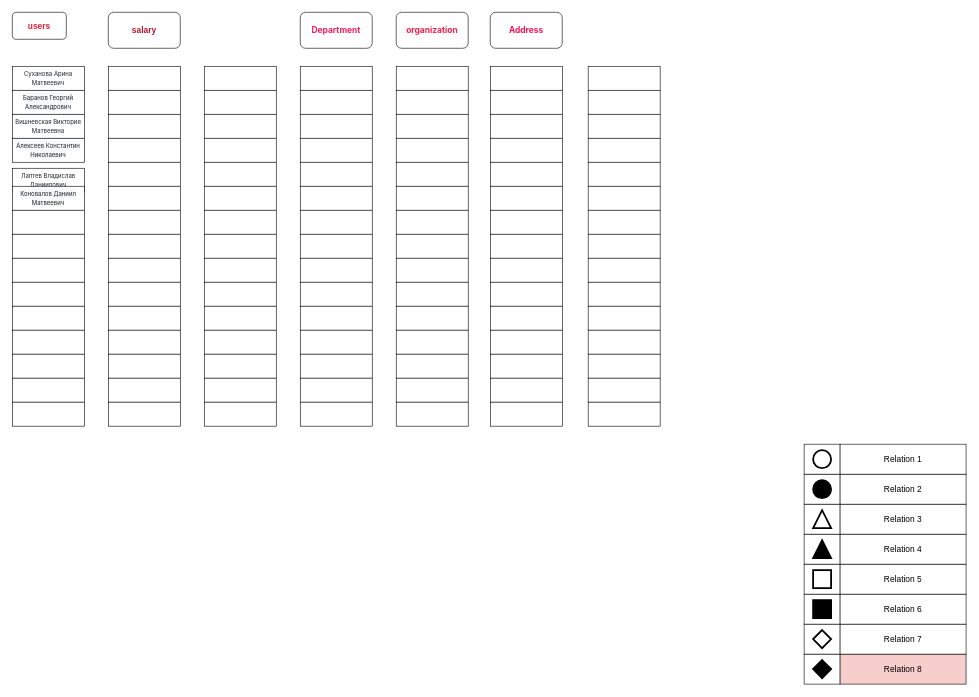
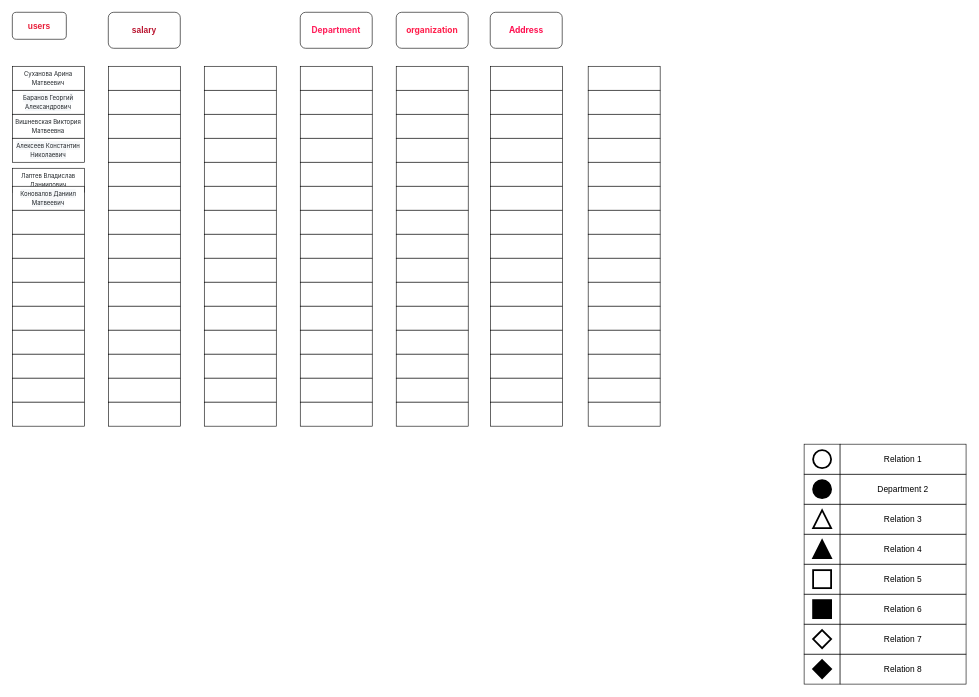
node "Relation 2": label "Relation 2" -> "Department 2"
node "Relation 8": fillcolor #f8cecc -> #ffffff
